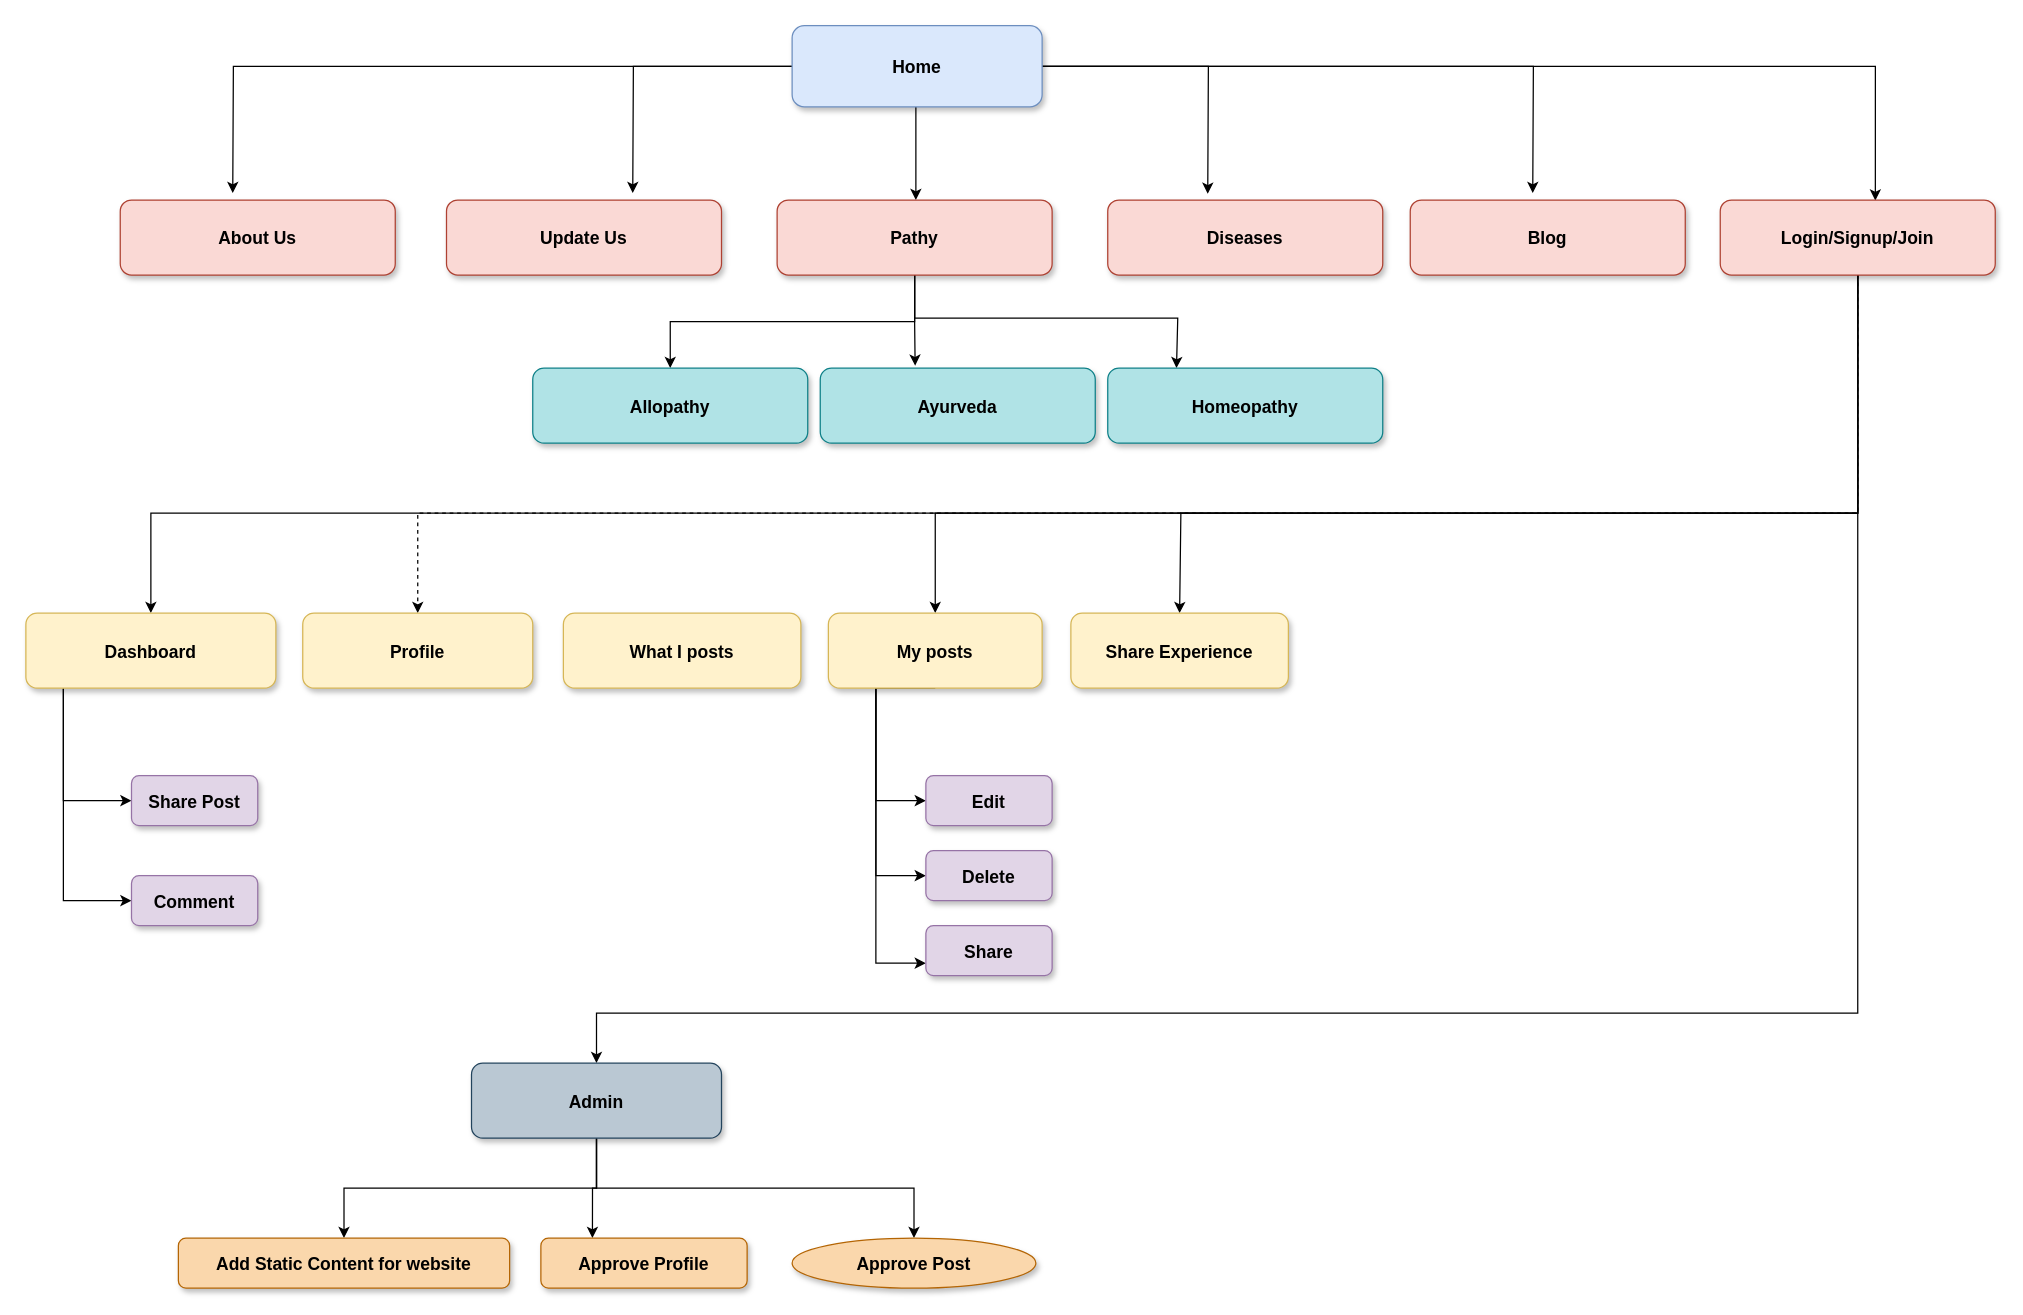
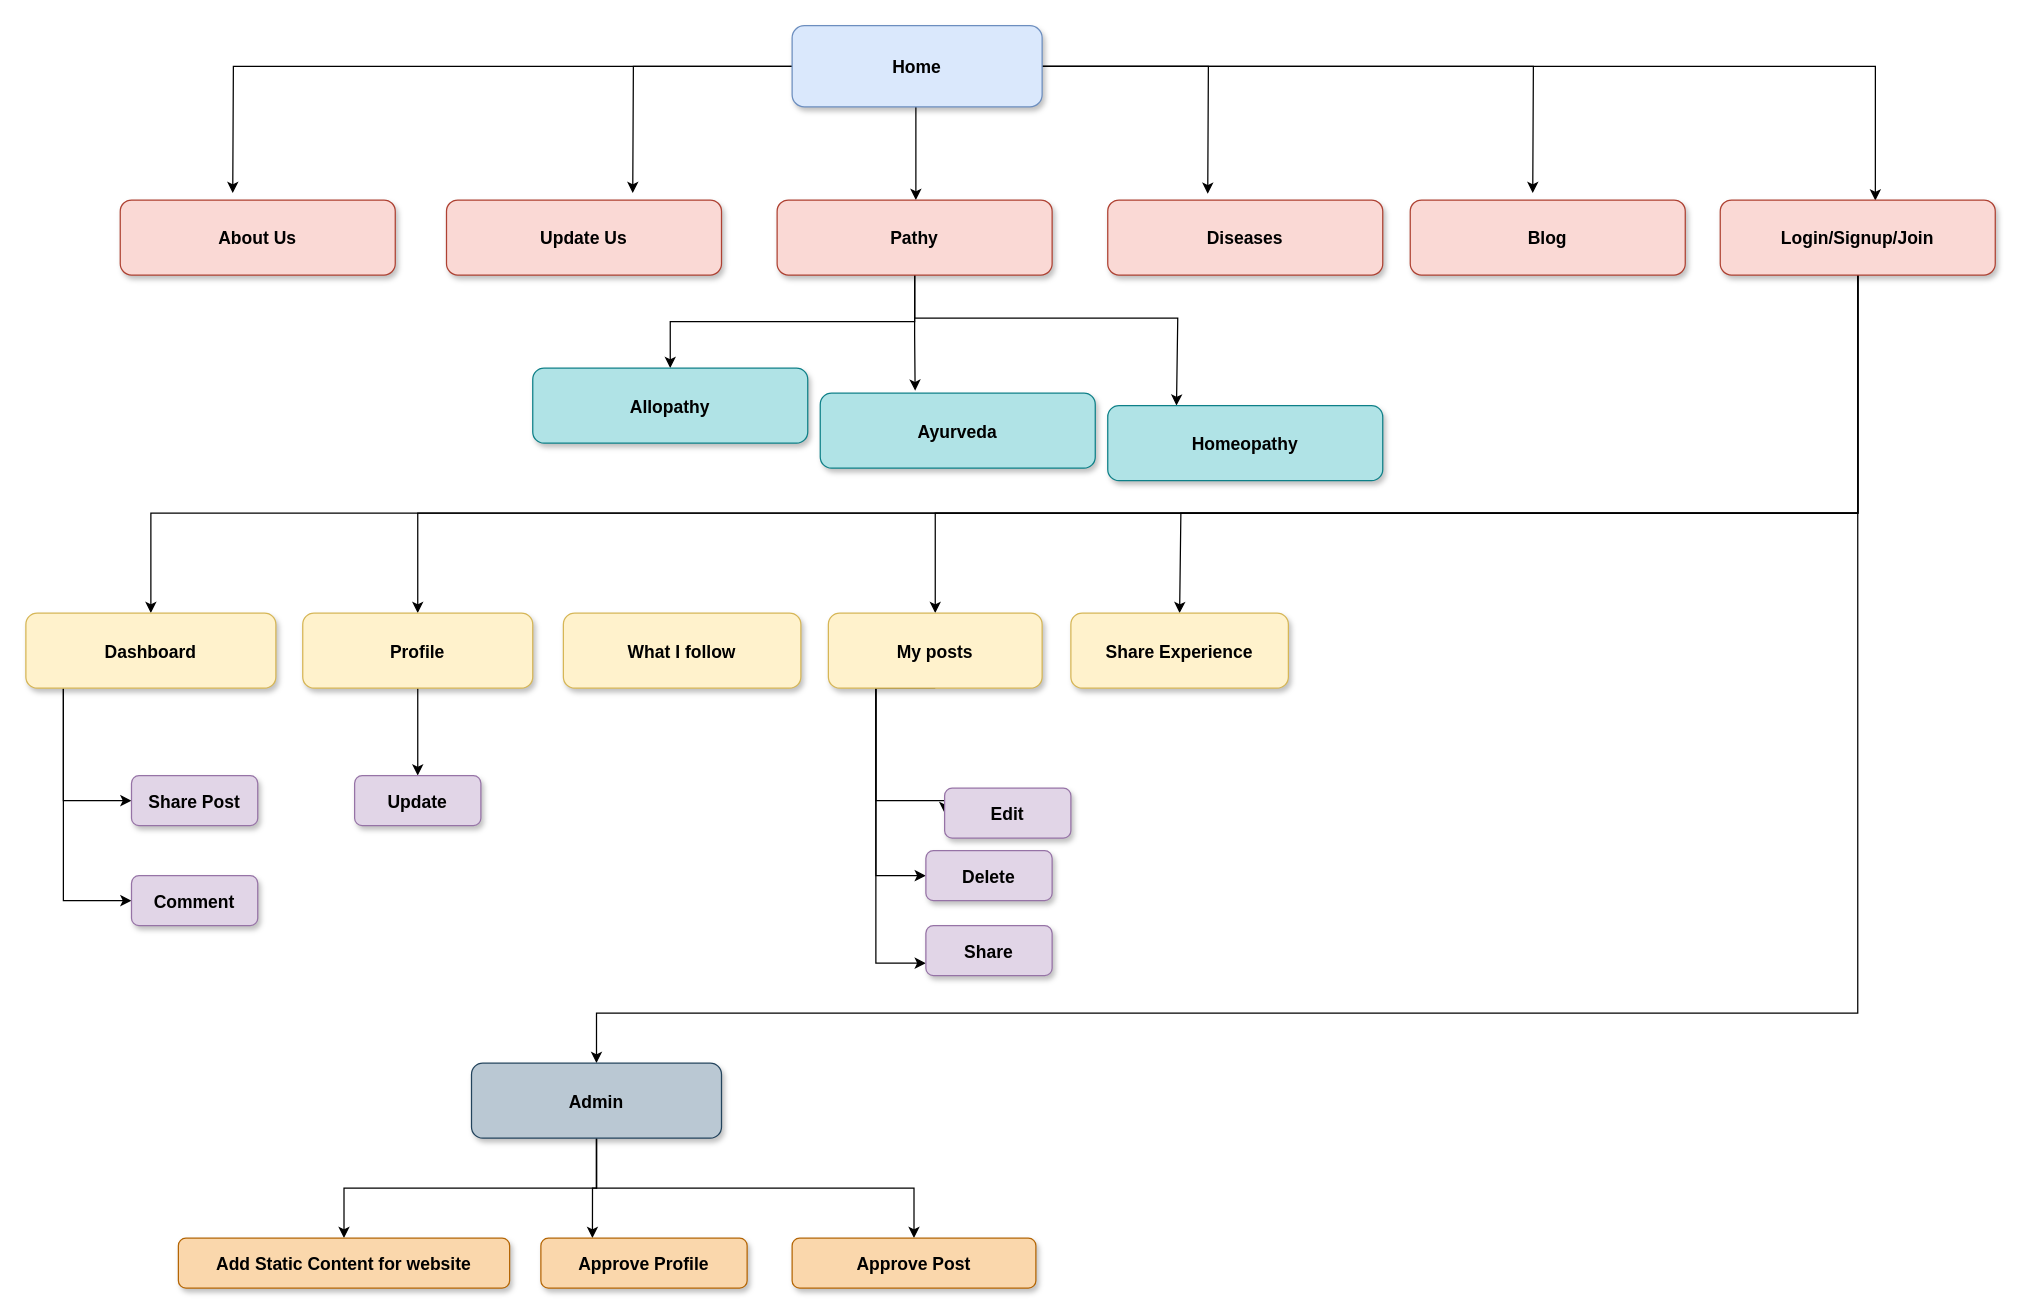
node "Ayurveda": moved (958, 406) -> (958, 431)
node "Homeopathy": moved (1245, 406) -> (1245, 443)
edge "Login/Signup/Join" -> "Profile": style dashed -> solid
node "What I posts": label "What I posts" -> "What I follow"
edge "Profile" -> "Update": added
node "Update": added
node "Edit": moved (989, 801) -> (1008, 813)
node "Approve Post": shape ellipse -> rounded rectangle
